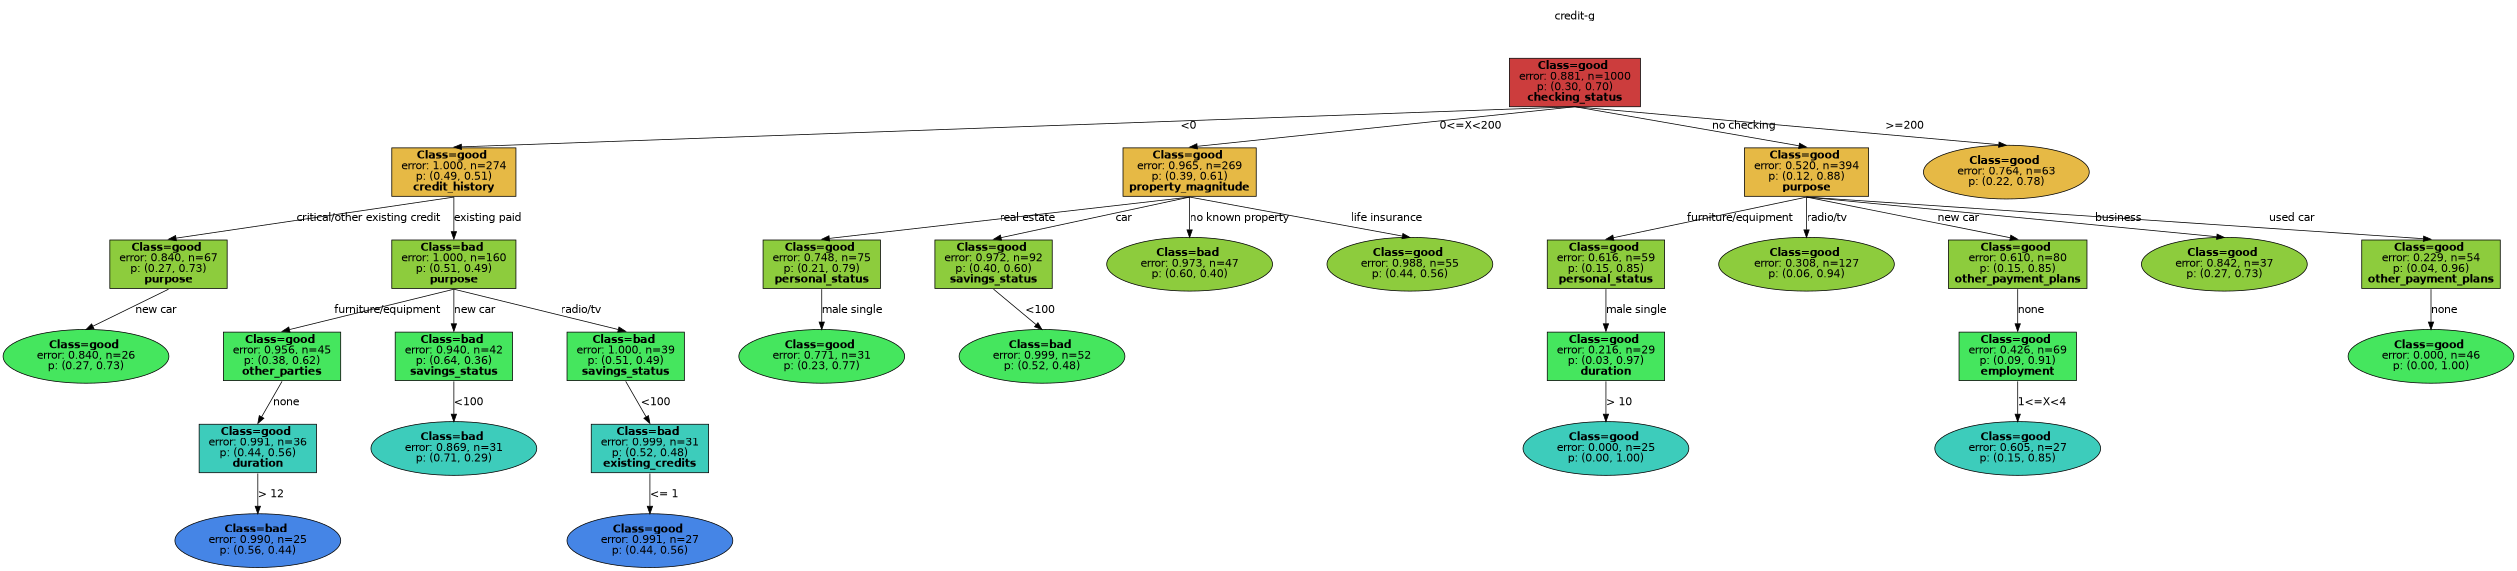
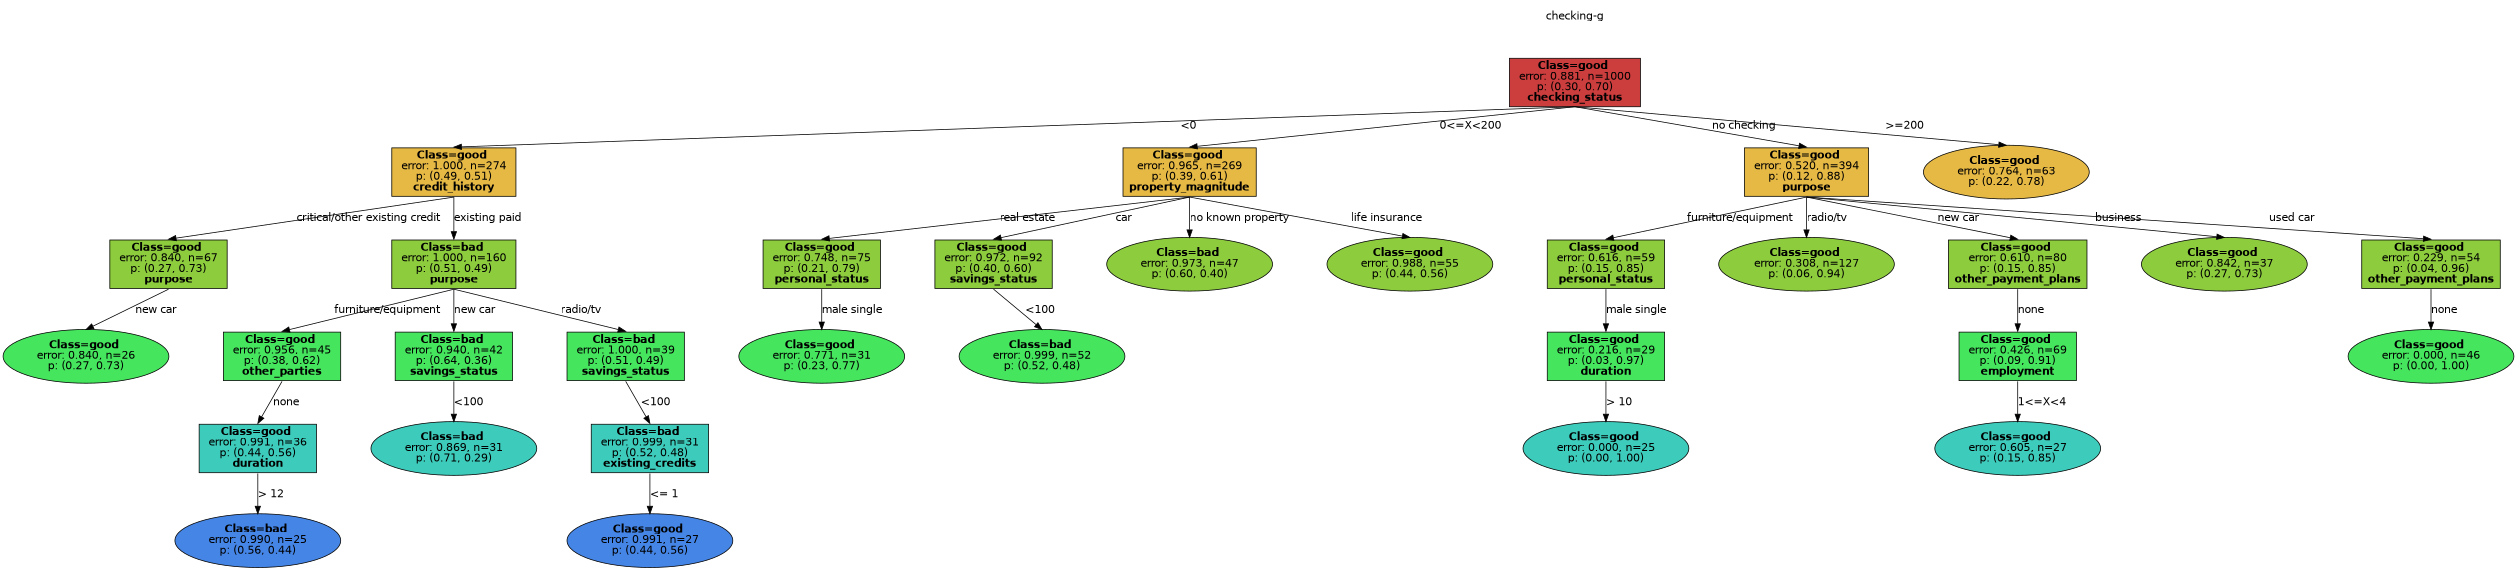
node "credit-g": label "credit-g" -> "checking-g"
